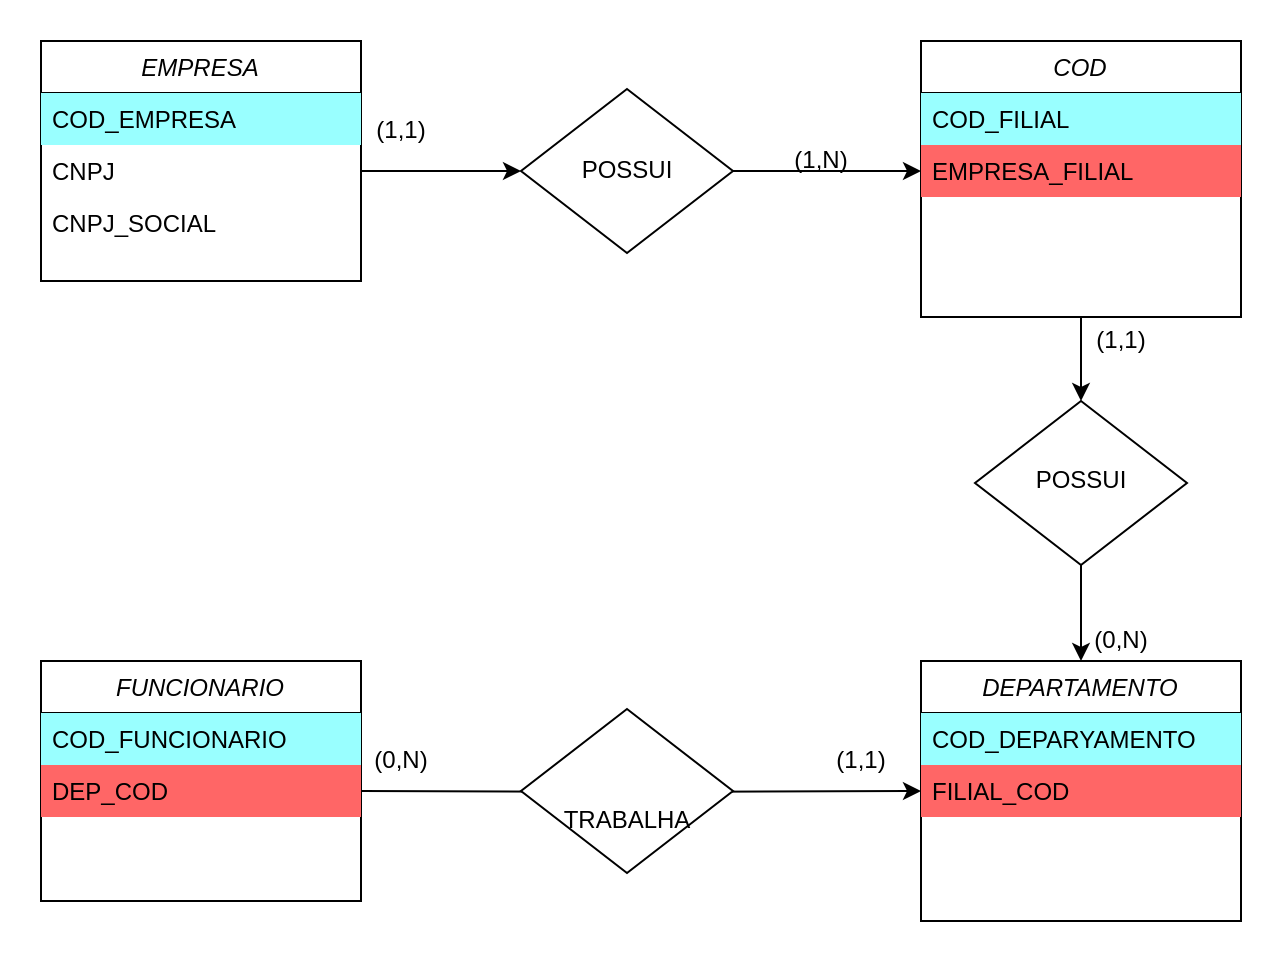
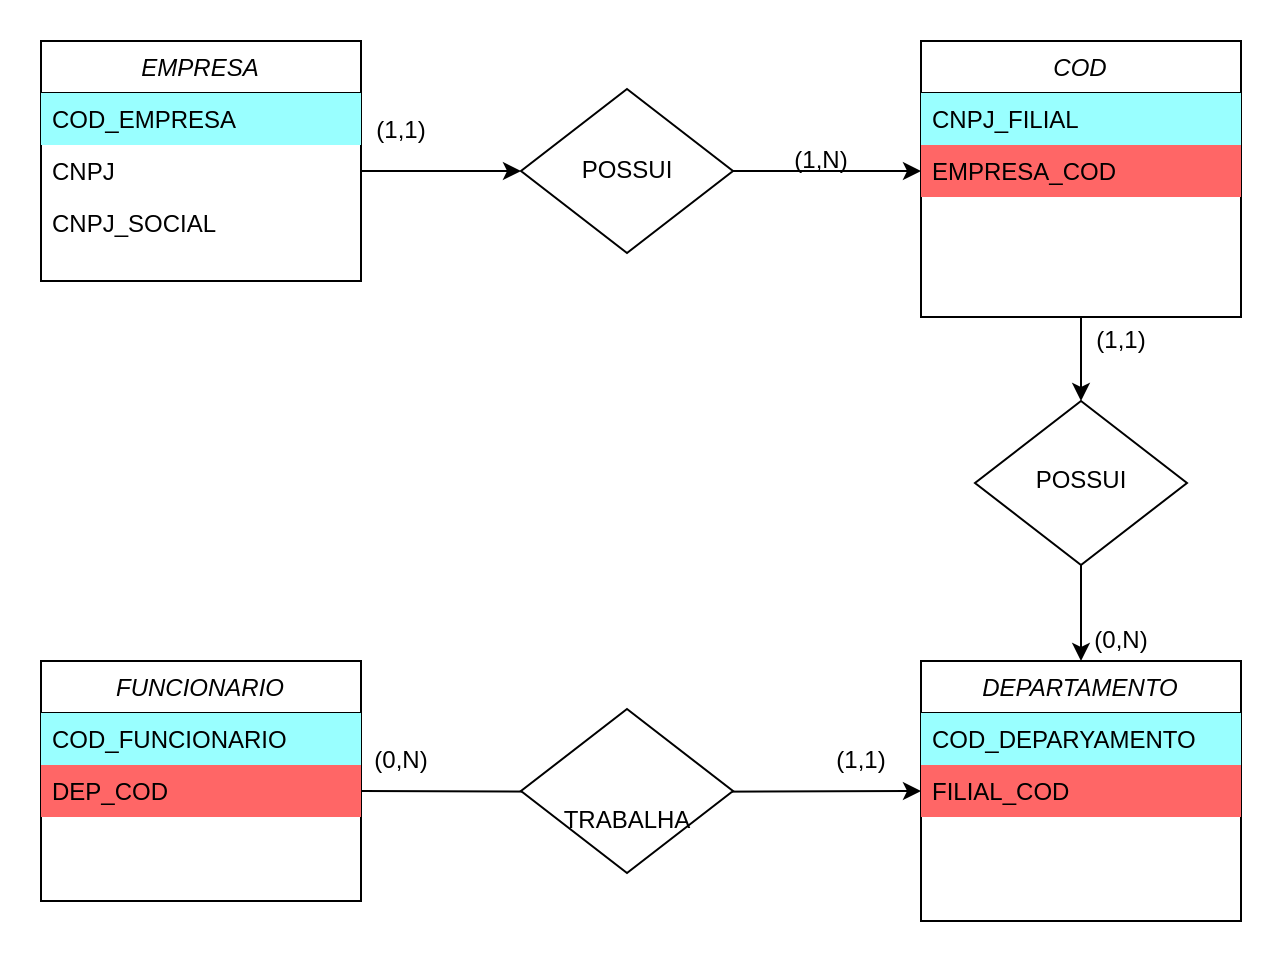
node "COD_FILIAL": label "COD_FILIAL" -> "CNPJ_FILIAL"
node "EMPRESA_FILIAL": label "EMPRESA_FILIAL" -> "EMPRESA_COD"
